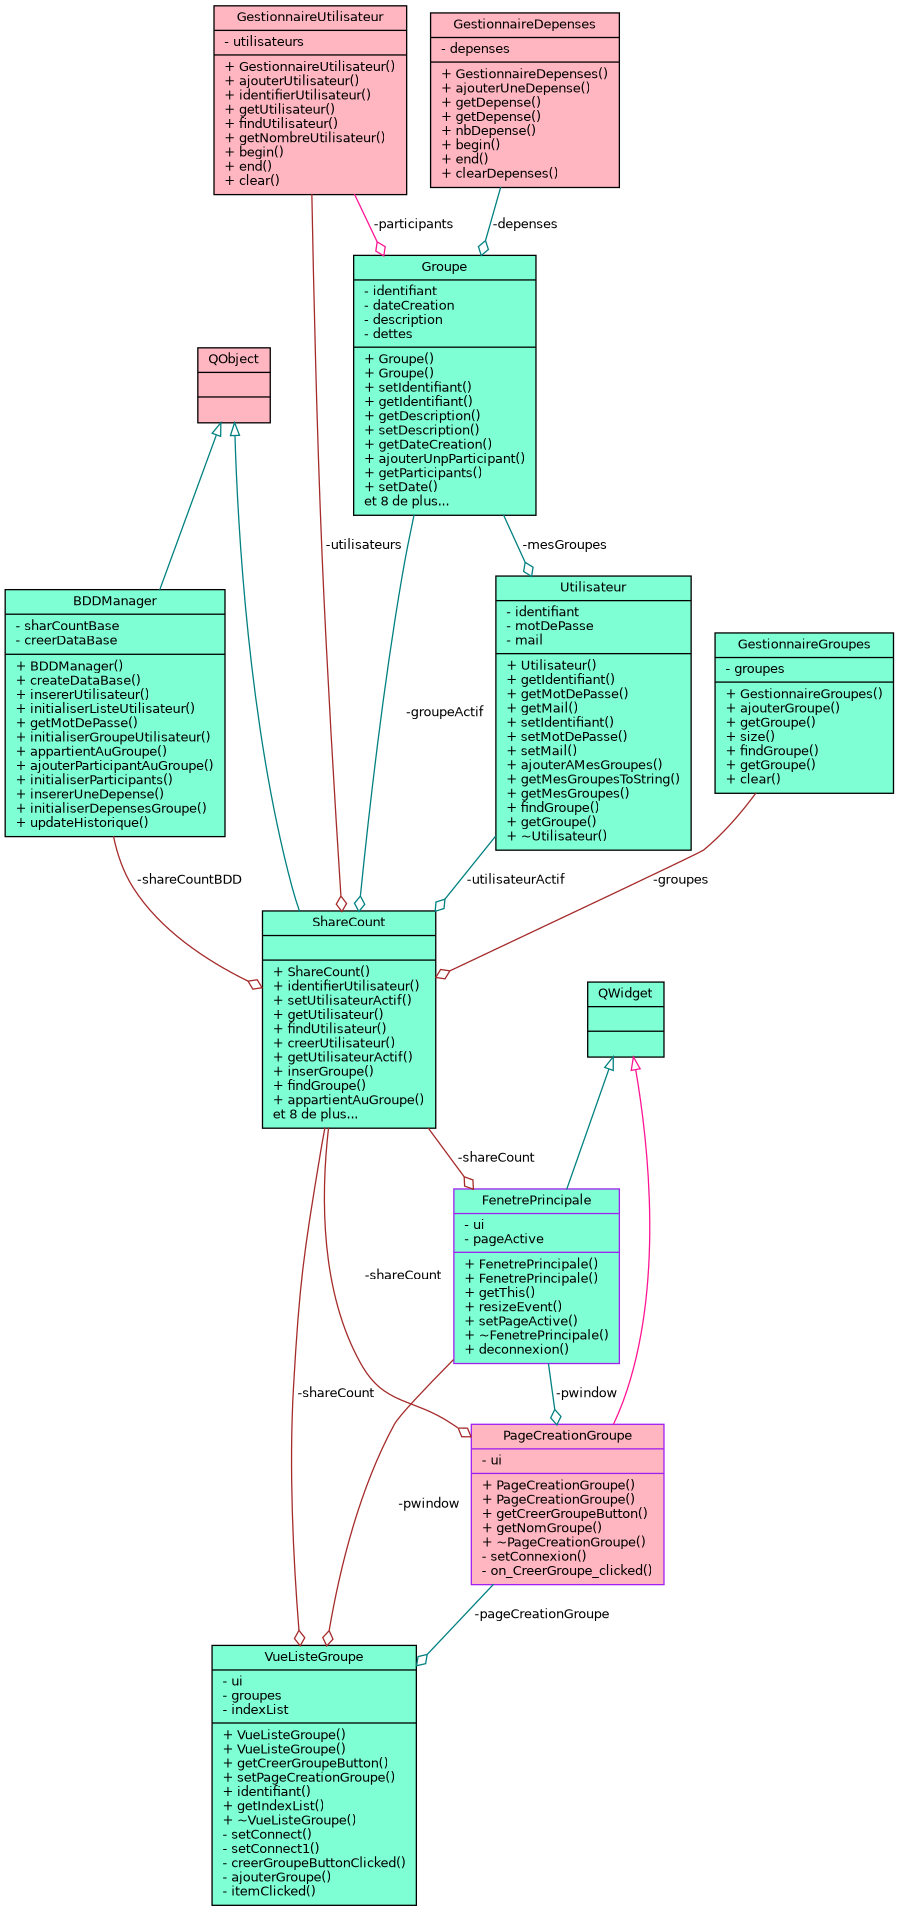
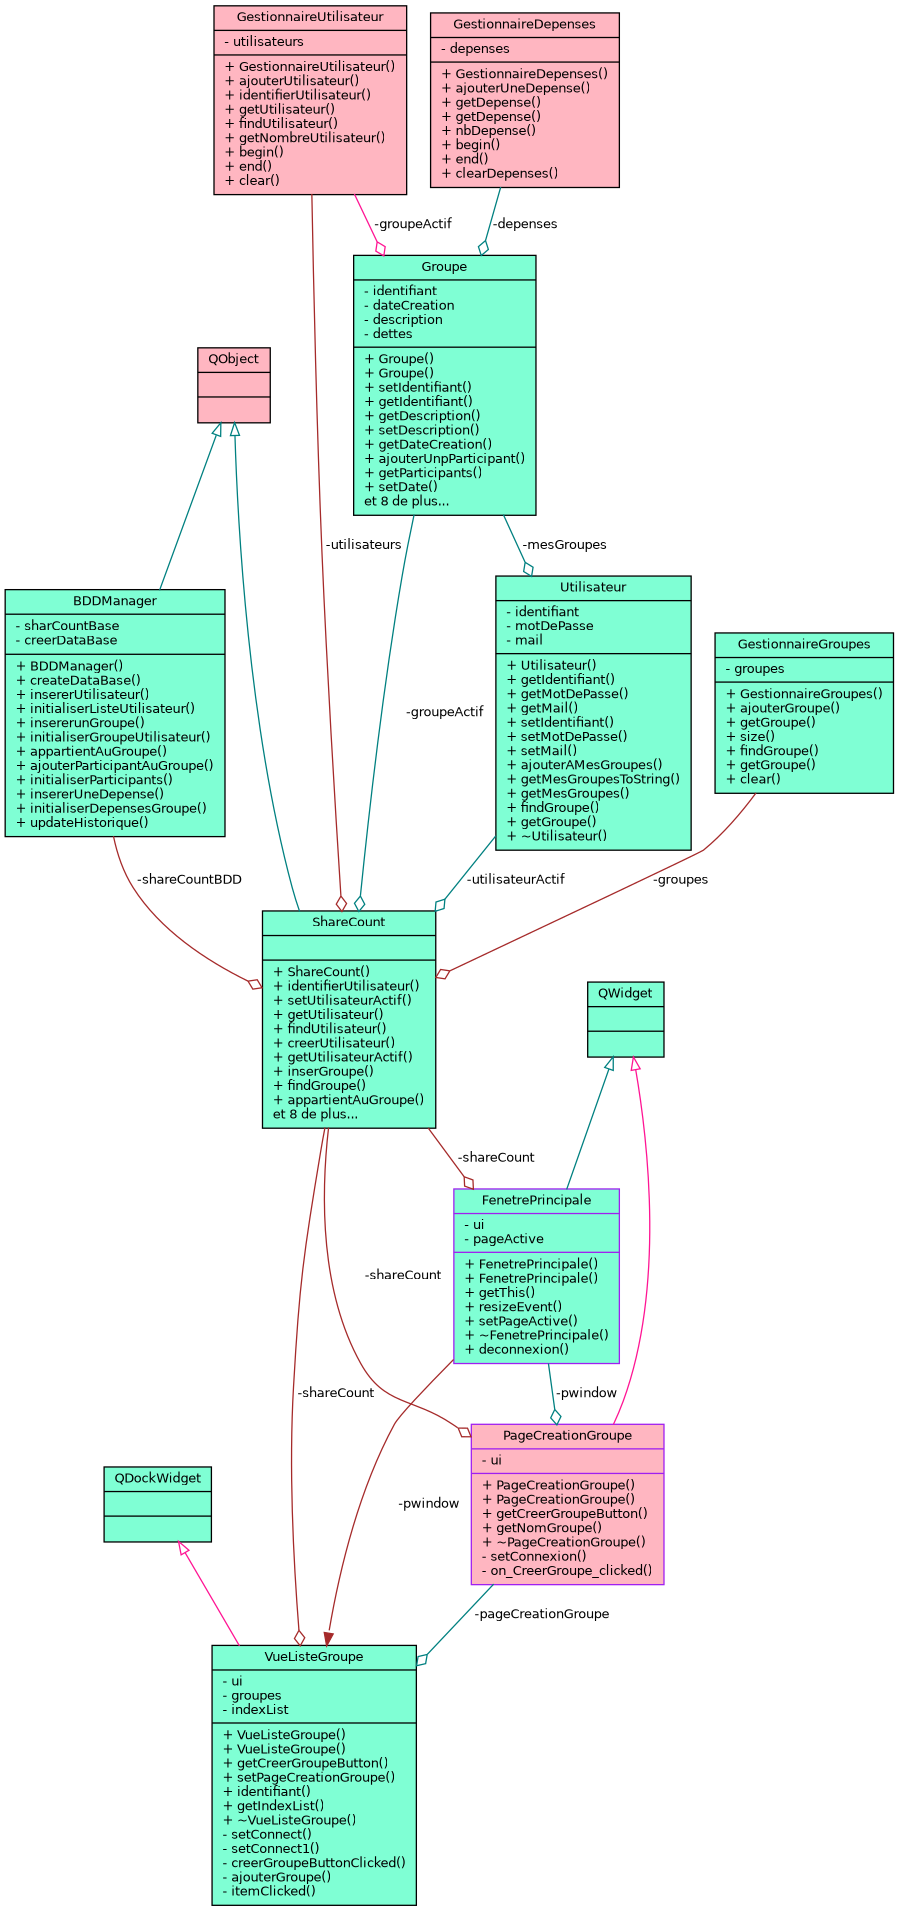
edge "GestionnaireUtilisateur" -> "Groupe": label " -participants" -> " -groupeActif"
node "BDDManager": text "+ getMotDePasse()" -> "+ insererunGroupe()"
edge "FenetrePrincipale" -> "VueListeGroupe": arrowhead odiamond -> normal
node "QDockWidget": added
